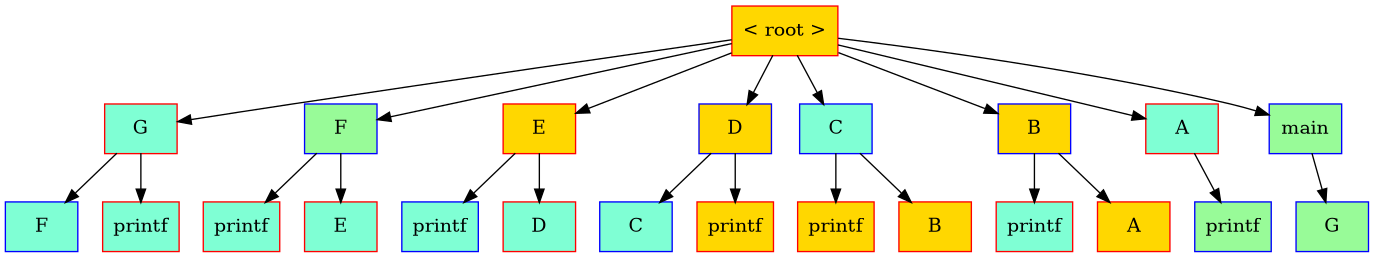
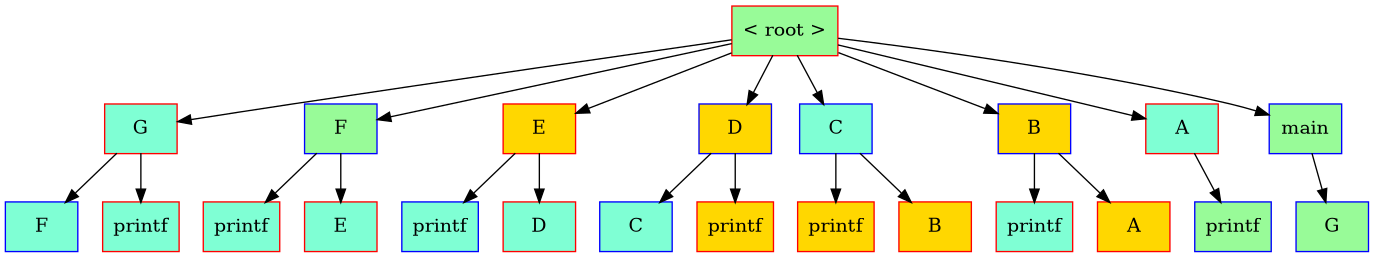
node "< root >": fillcolor gold -> palegreen
